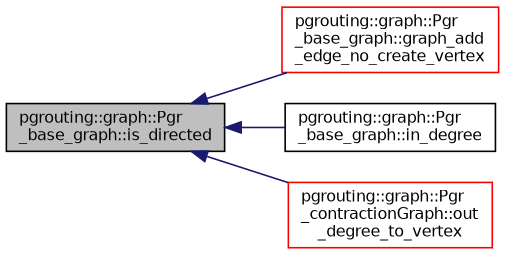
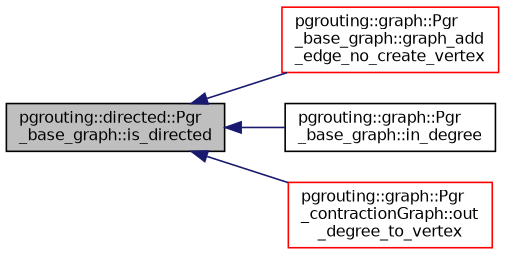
node "pgrouting::graph::Pgr _base_graph::is_directed": label "pgrouting::graph::Pgr _base_graph::is_directed" -> "pgrouting::directed::Pgr _base_graph::is_directed"
